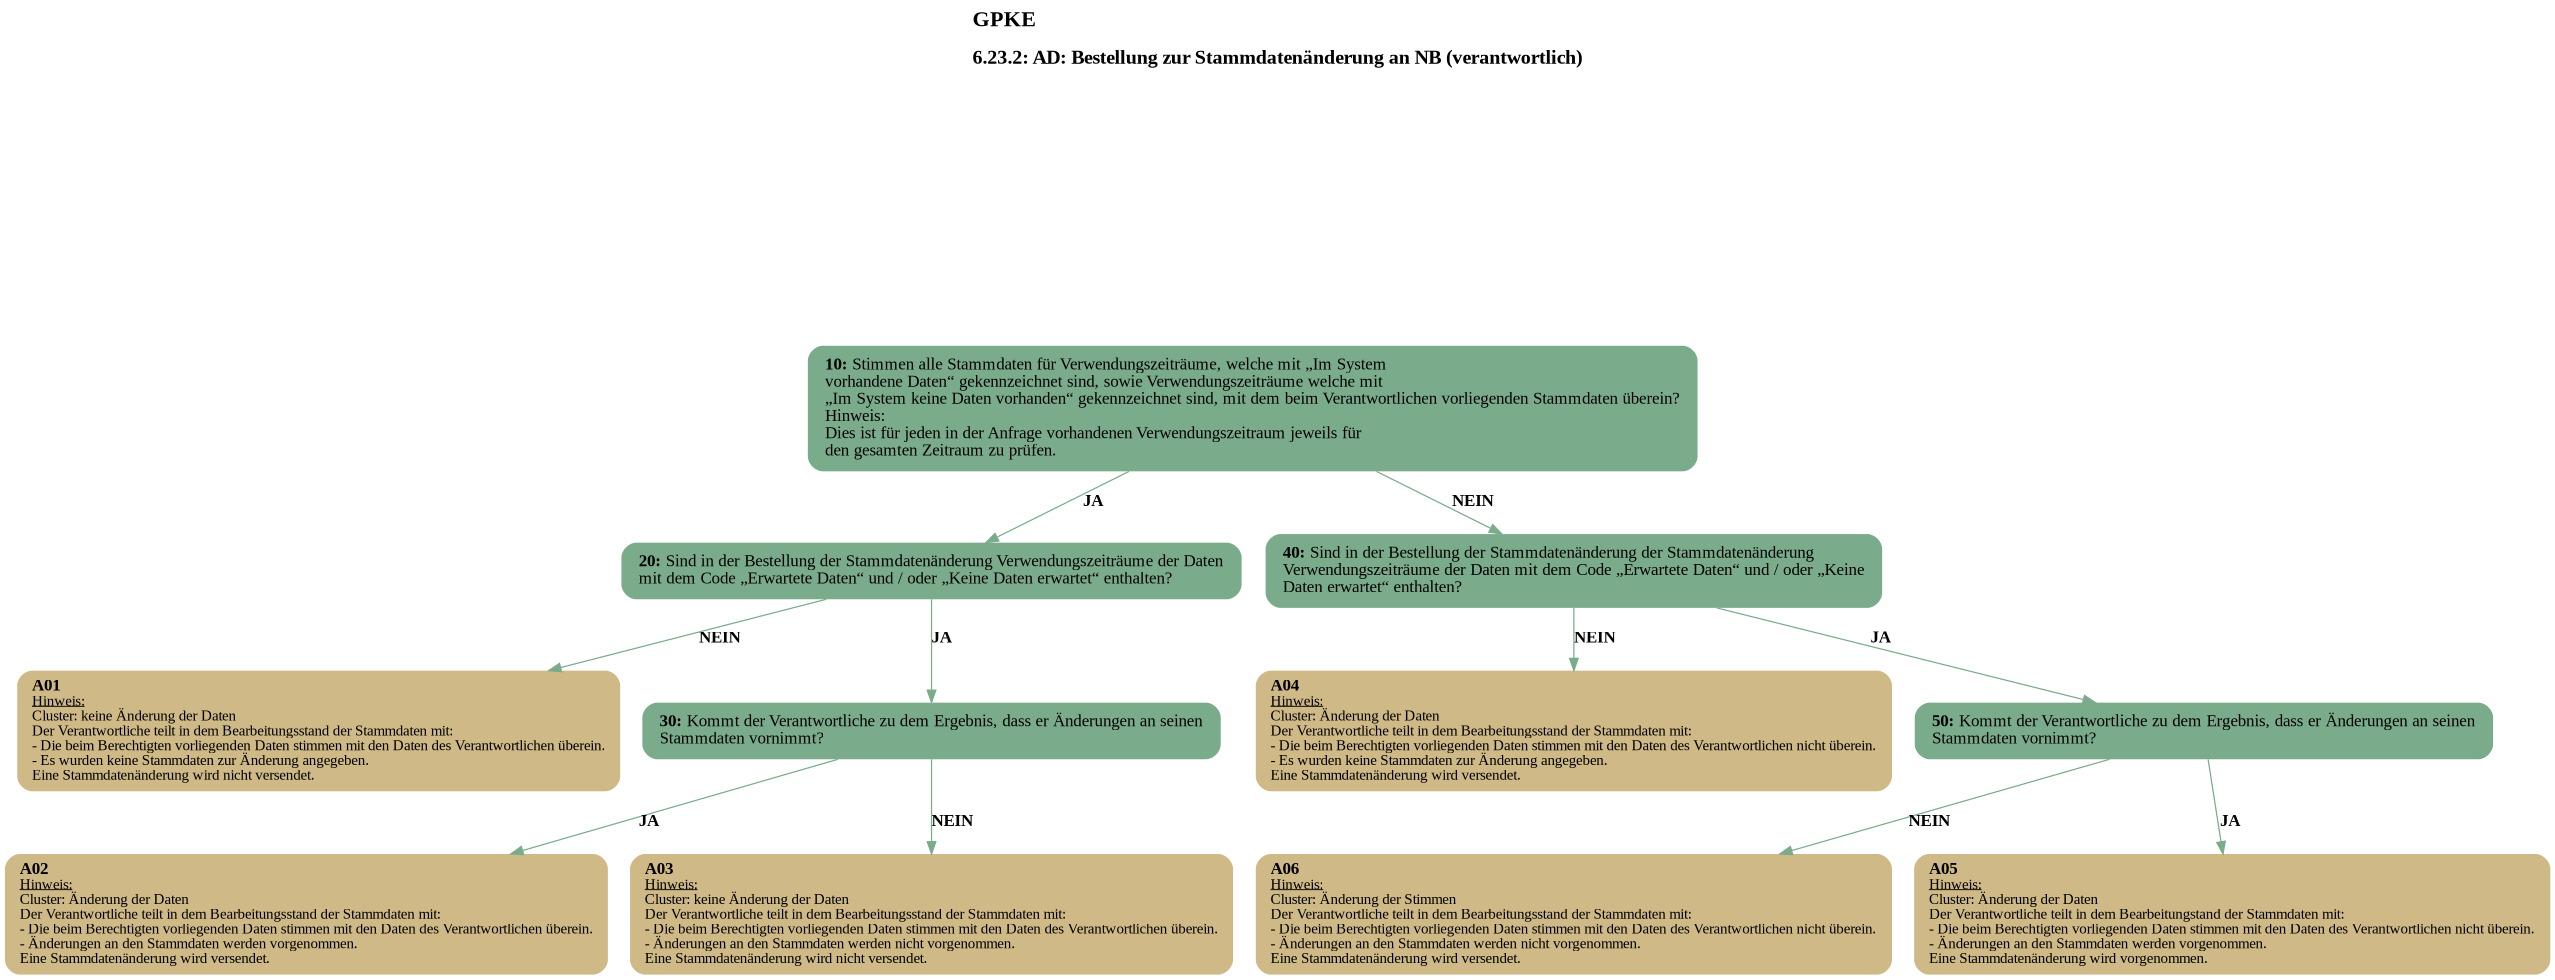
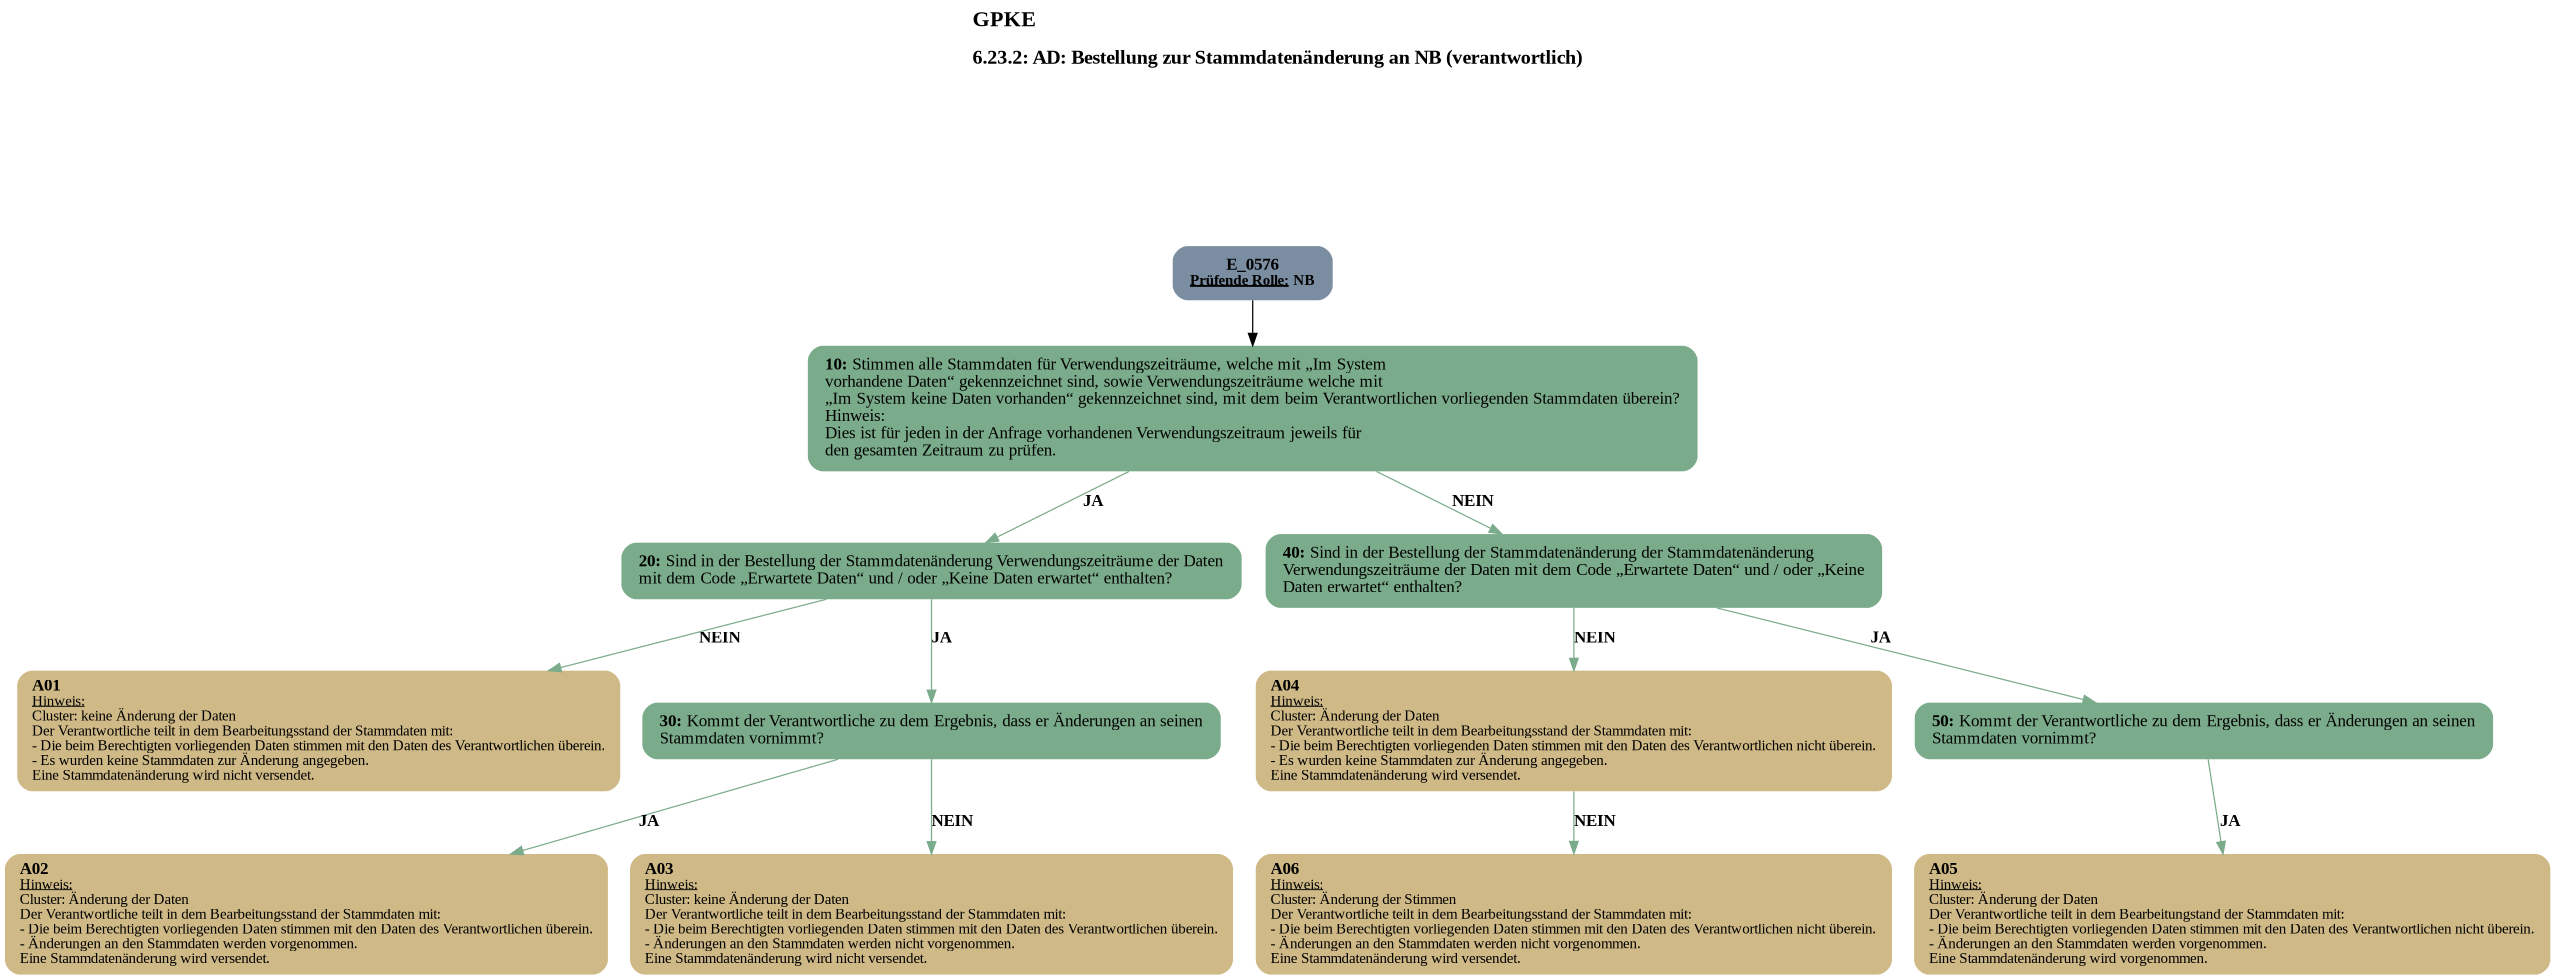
node "E_0576": added
edge "50:" -> "A06": now "A04" -> "A06"
